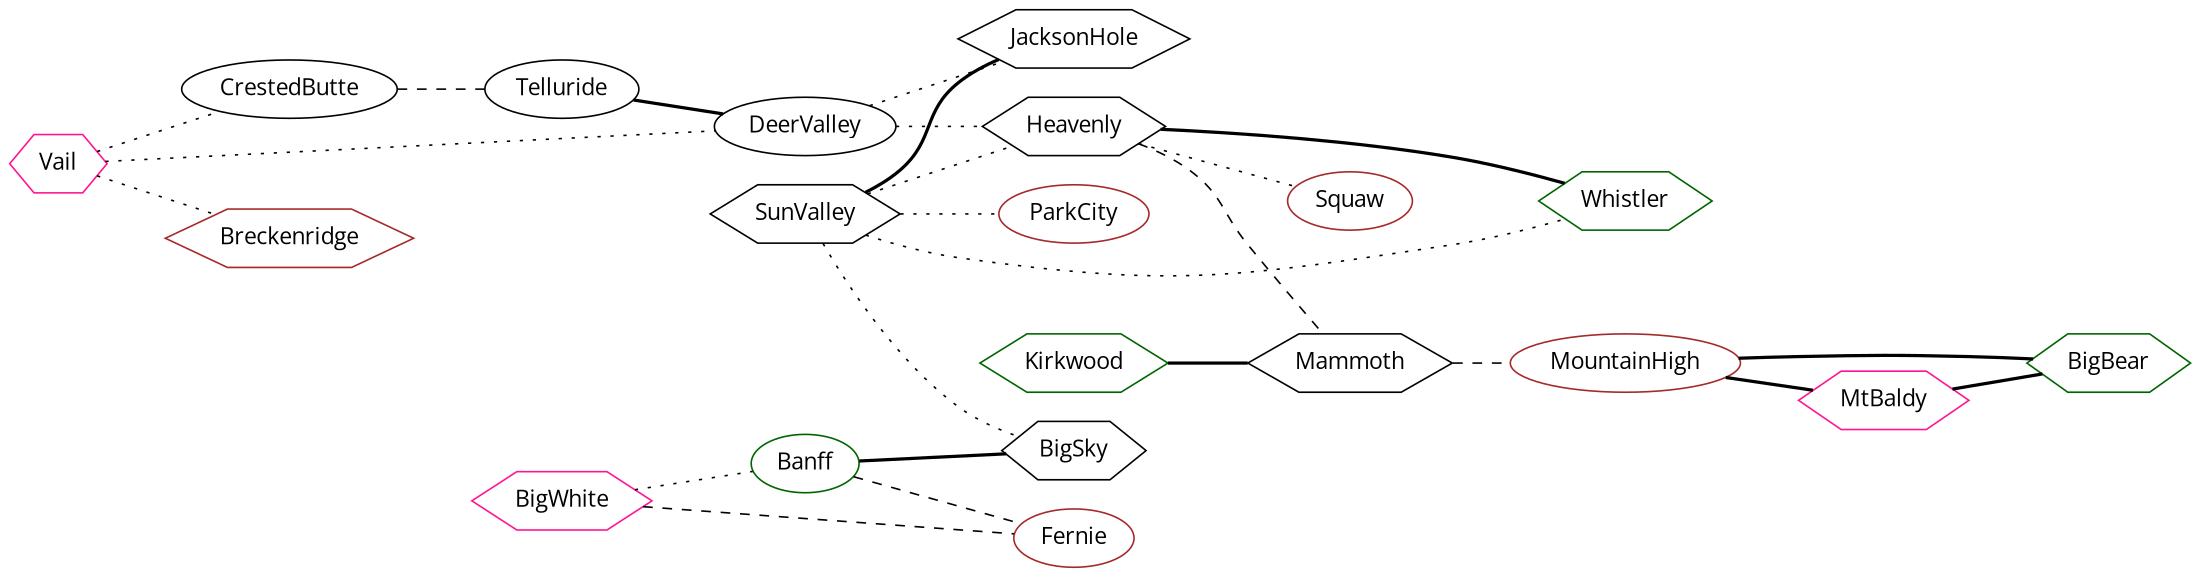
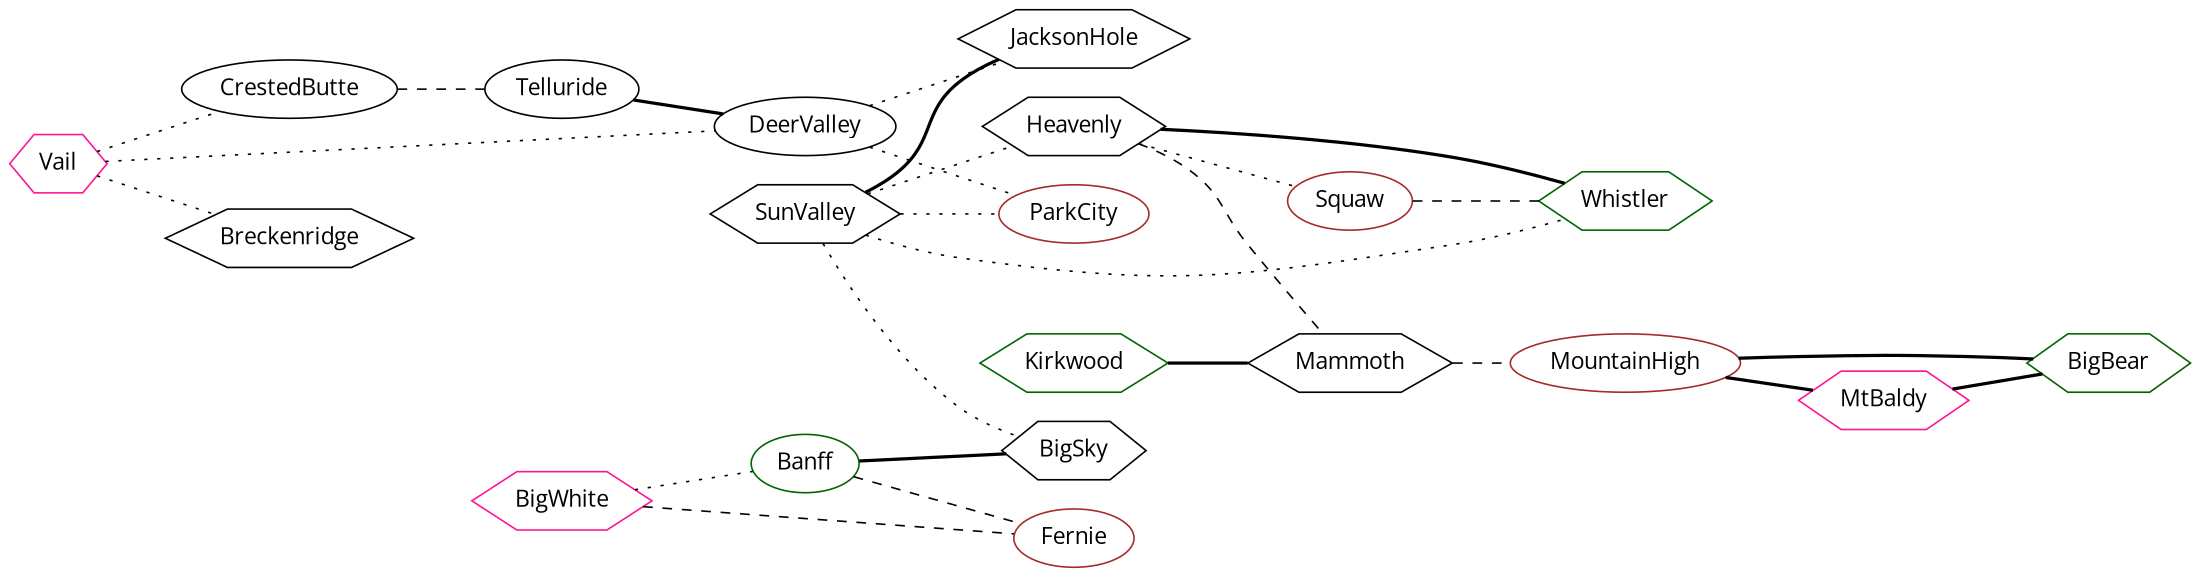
edge "DeerValley" -- "Heavenly": now "DeerValley" -- "ParkCity"
edge "Squaw" -- "Whistler": added
node "Breckenridge": color brown -> black
